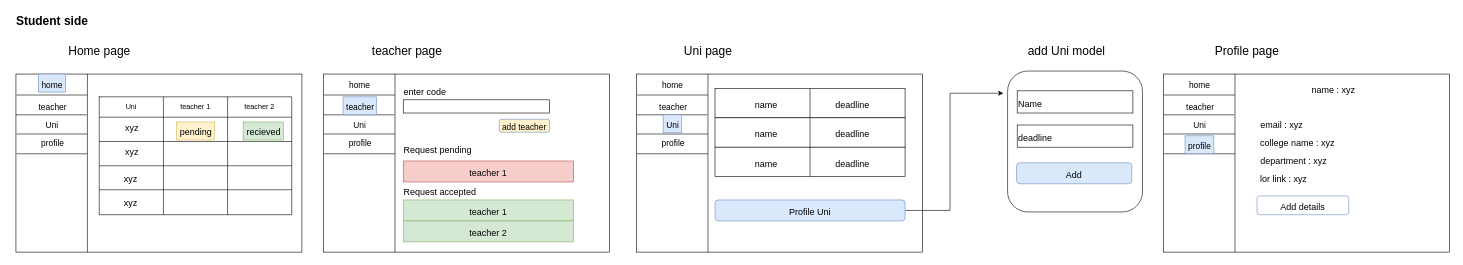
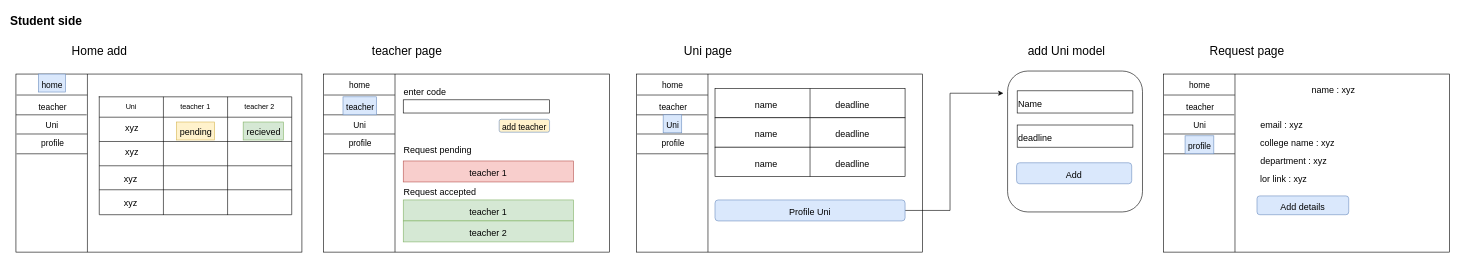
node "Student side": moved (51, 21) -> (45, 21)
node "Home page": label "Home page" -> "Home add"
node "Profile page": label "Profile page" -> "Request page"
node "Add details": fillcolor #ffffff -> #dae8fc
